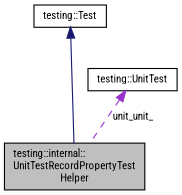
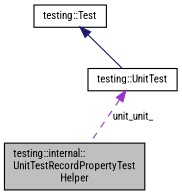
edge "testing::internal:: UnitTestRecordPropertyTest Helper" -> "testing::Test": now "testing::UnitTest" -> "testing::Test"
